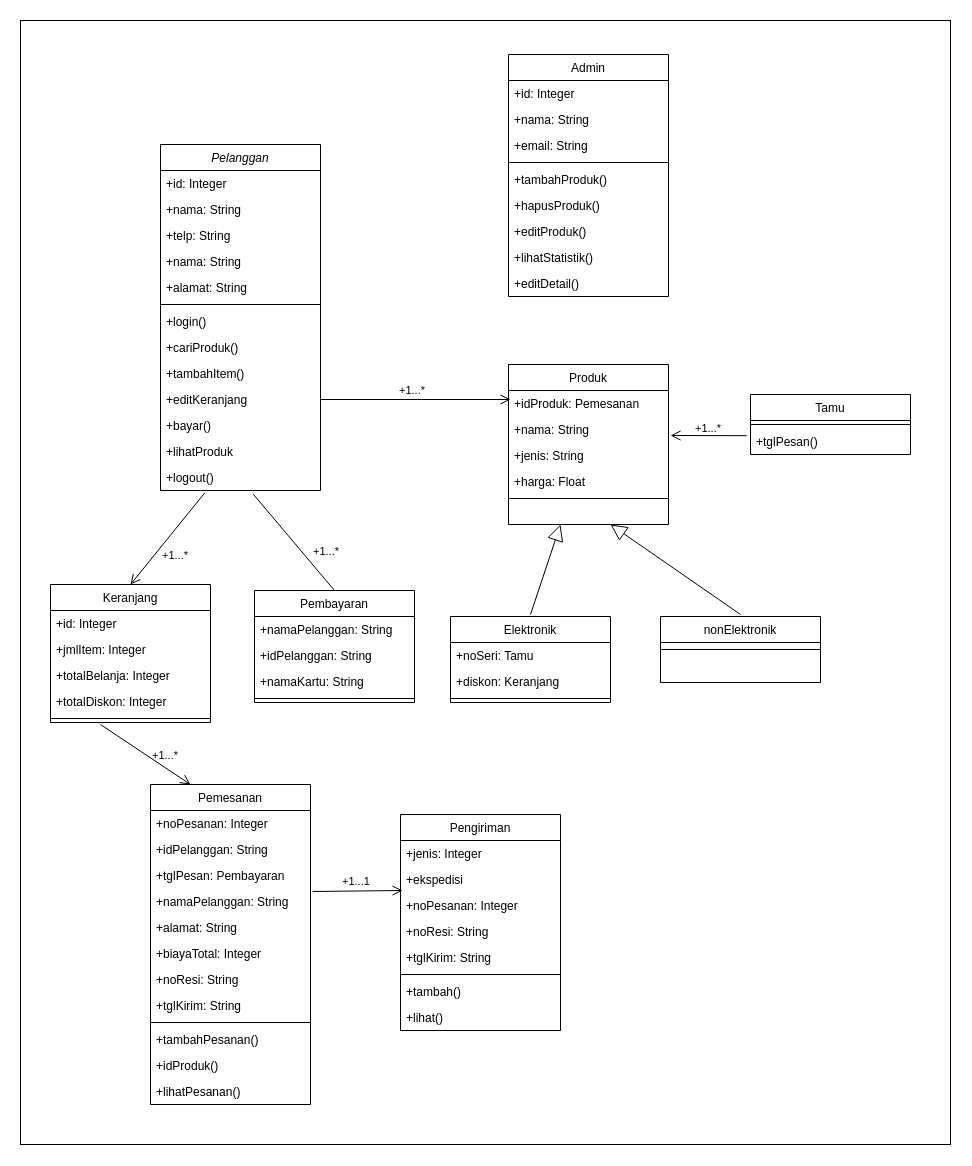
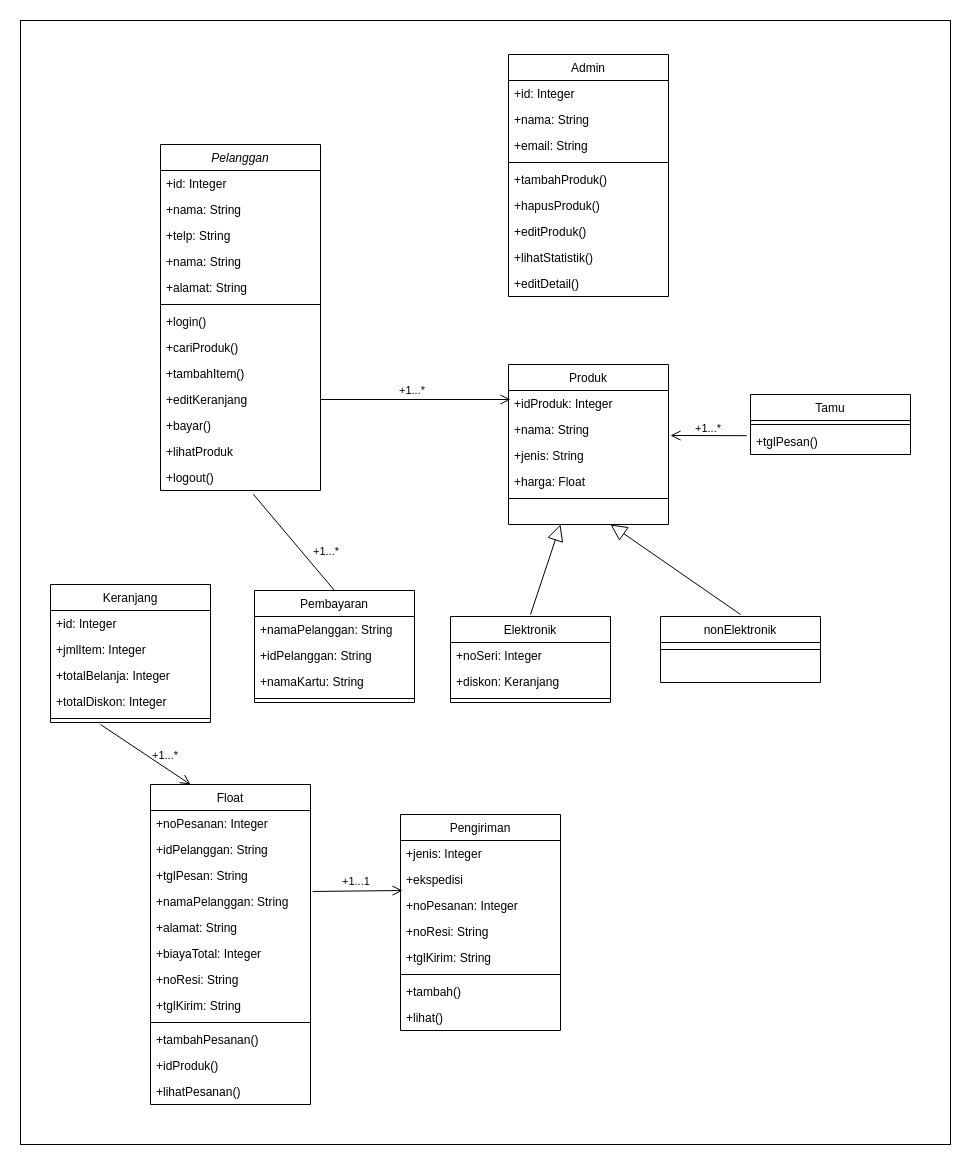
node "+idProduk: Pemesanan": label "+idProduk: Pemesanan" -> "+idProduk: Integer"
edge "+logout()" -> "Keranjang": removed, label "+1...*"
node "+noSeri: Tamu": label "+noSeri: Tamu" -> "+noSeri: Integer"
node "Pemesanan": label "Pemesanan" -> "Float"
node "+tglPesan: Pembayaran": label "+tglPesan: Pembayaran" -> "+tglPesan: String"
